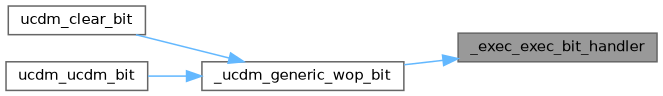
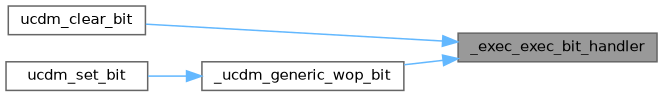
edge "ucdm_clear_bit" -> "_ucdm_generic_wop_bit": now "ucdm_clear_bit" -> "_exec_exec_bit_handler"
node "ucdm_ucdm_bit": label "ucdm_ucdm_bit" -> "ucdm_set_bit"
